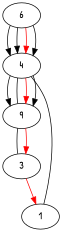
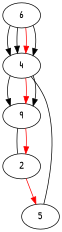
edge "4" -- "9": removed
node "3": label "3" -> "2"
node "1": label "1" -> "5"
